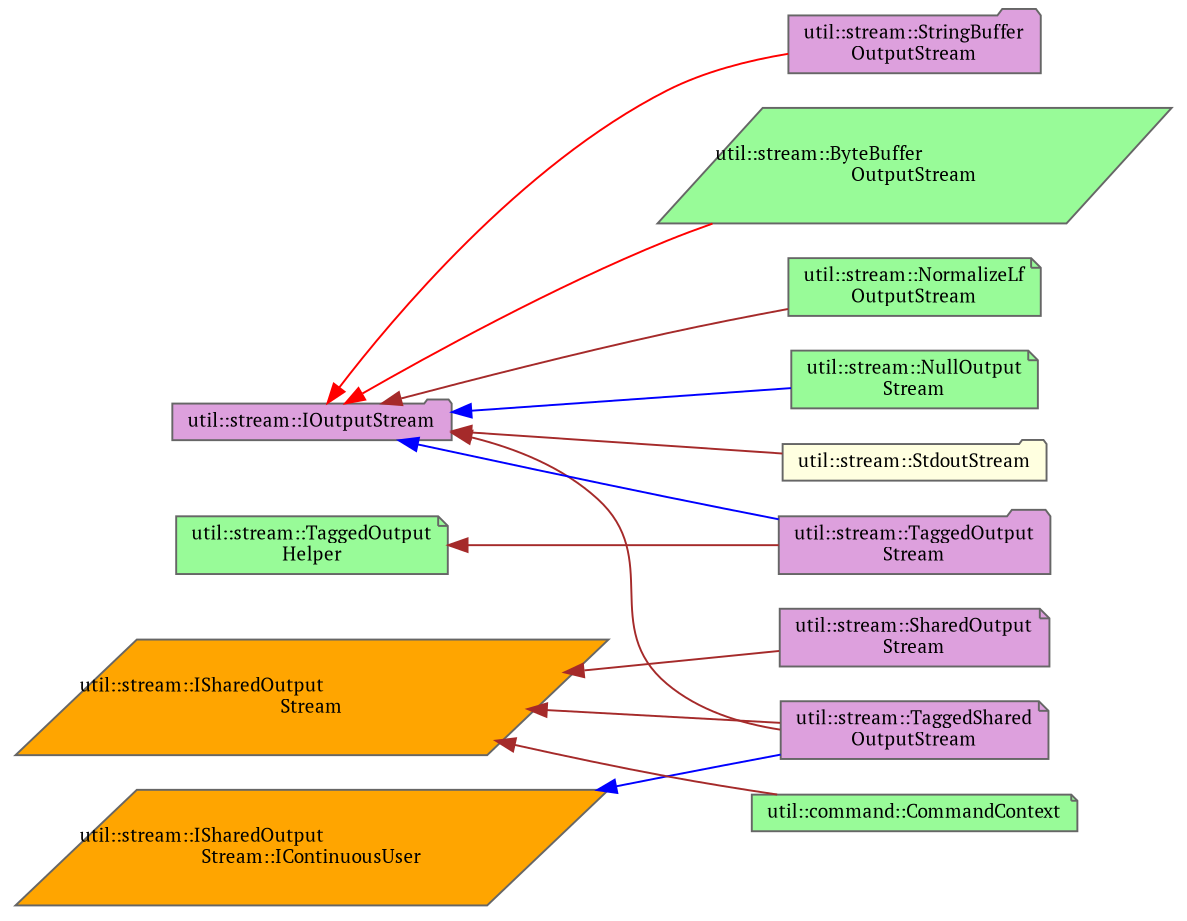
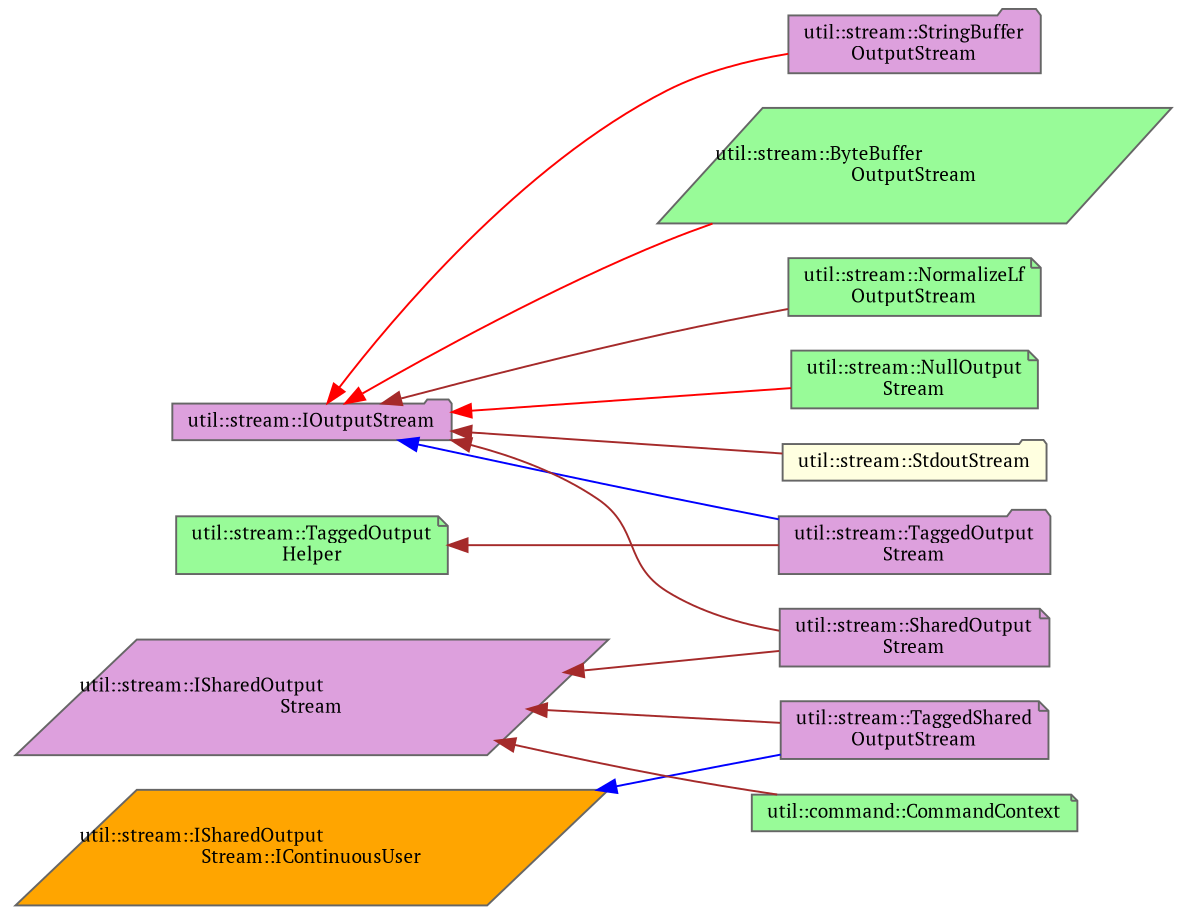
edge "util::stream::NullOutput Stream" -> "util::stream::IOutputStream": color blue -> red
edge "util::stream::TaggedShared OutputStream" -> "util::stream::IOutputStream": now "util::stream::SharedOutput Stream" -> "util::stream::IOutputStream"
node "util::stream::ISharedOutput Stream": fillcolor orange -> plum
